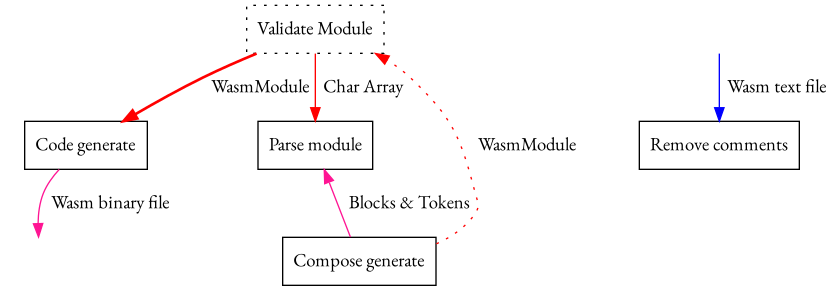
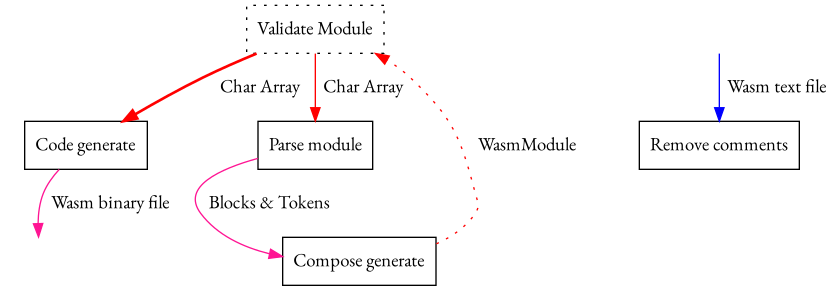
edge "Validate Module" -> "Code generate": label "  WasmModule" -> "  Char Array"
edge "Compose generate" -> "Parse module": reversed
